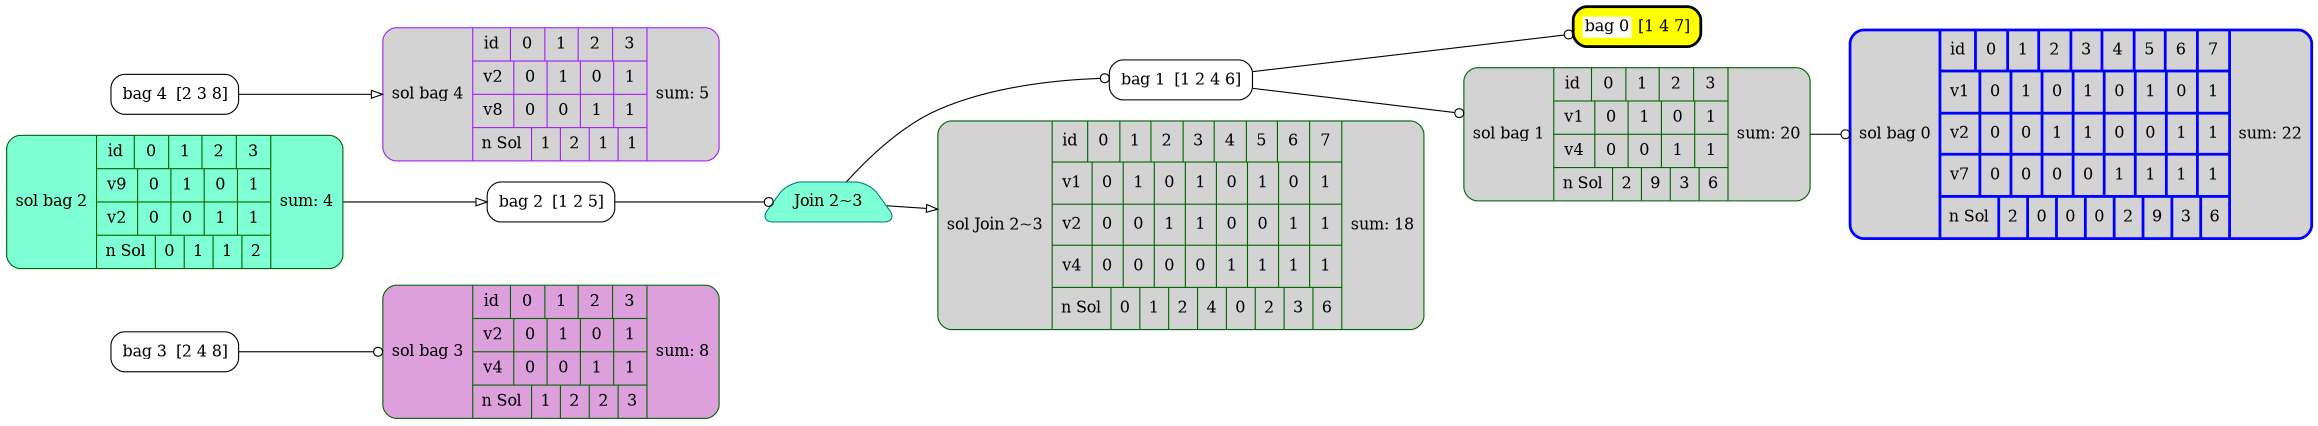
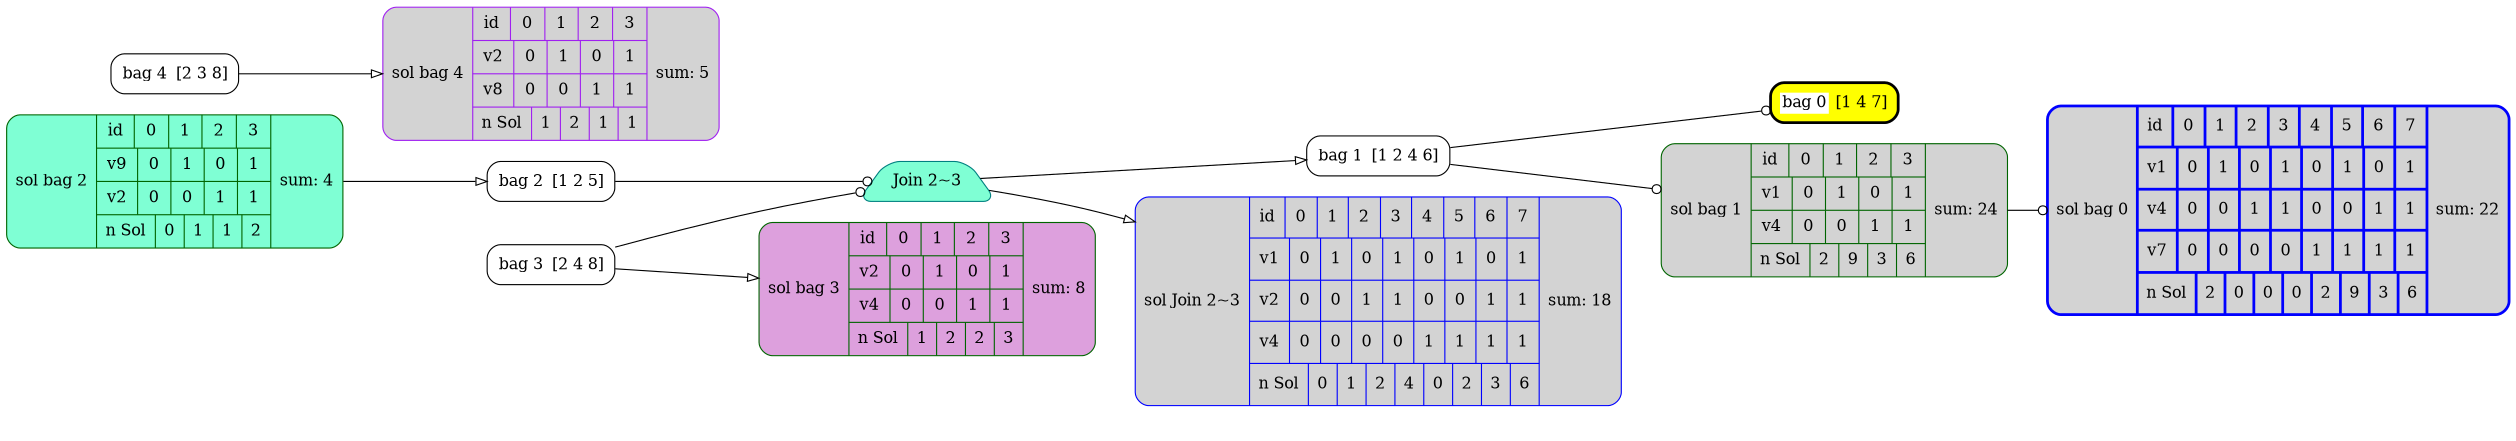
edge "Join 2~3" -> "bag 1": arrowhead odot -> onormal
node "sol bag 0": text "v2" -> "v4"
node "sol bag 1": text "sum: 20" -> "sum: 24"
edge "bag 3" -> "Join 2~3": added
node "sol Join 2~3": color darkgreen -> blue
edge "bag 3" -> "sol bag 3": arrowhead odot -> onormal
